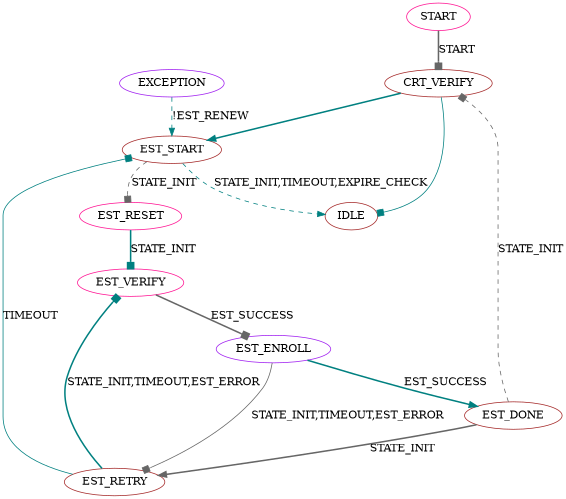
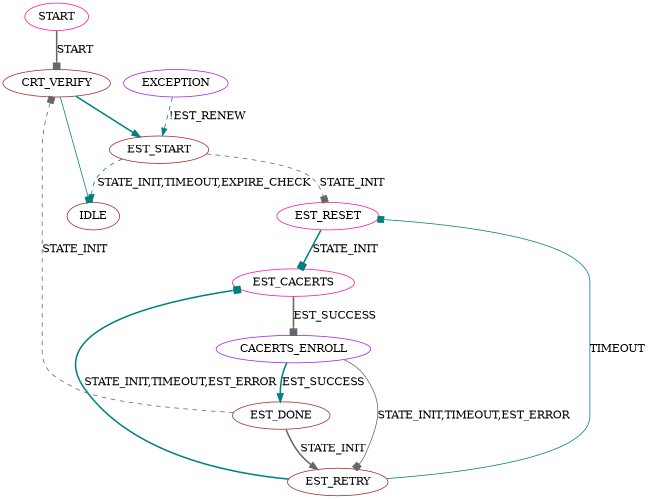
node "EST_VERIFY": label "EST_VERIFY" -> "EST_CACERTS"
edge "EST_RETRY" -> "EST_START": now "EST_RETRY" -> "EST_RESET"
node "EST_ENROLL": label "EST_ENROLL" -> "CACERTS_ENROLL"
